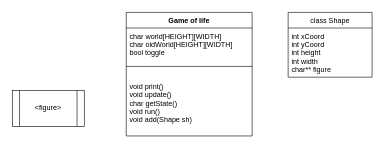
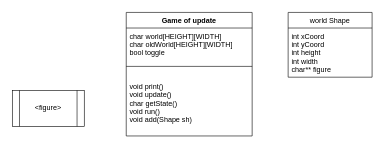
node "Game of life": label "Game of life" -> "Game of update"
node "class Shape": label "class Shape" -> "world Shape"
